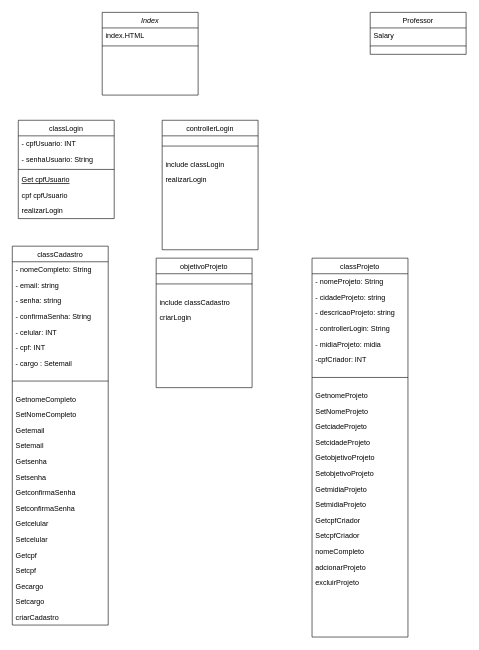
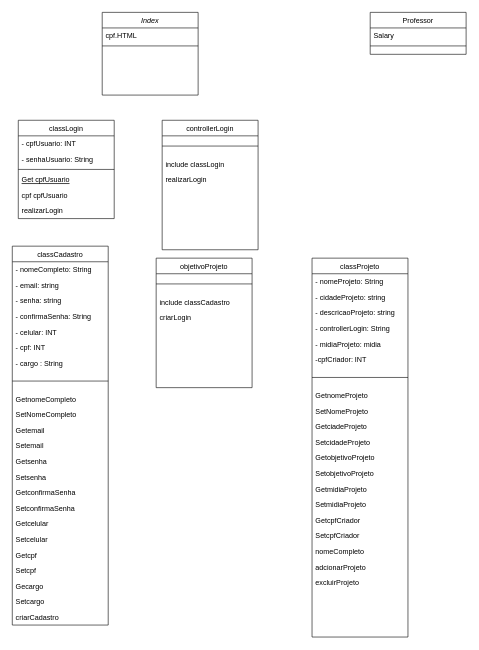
node "index.HTML": label "index.HTML" -> "cpf.HTML"
node "- cargo : Setemail": label "- cargo : Setemail" -> "- cargo : String"
